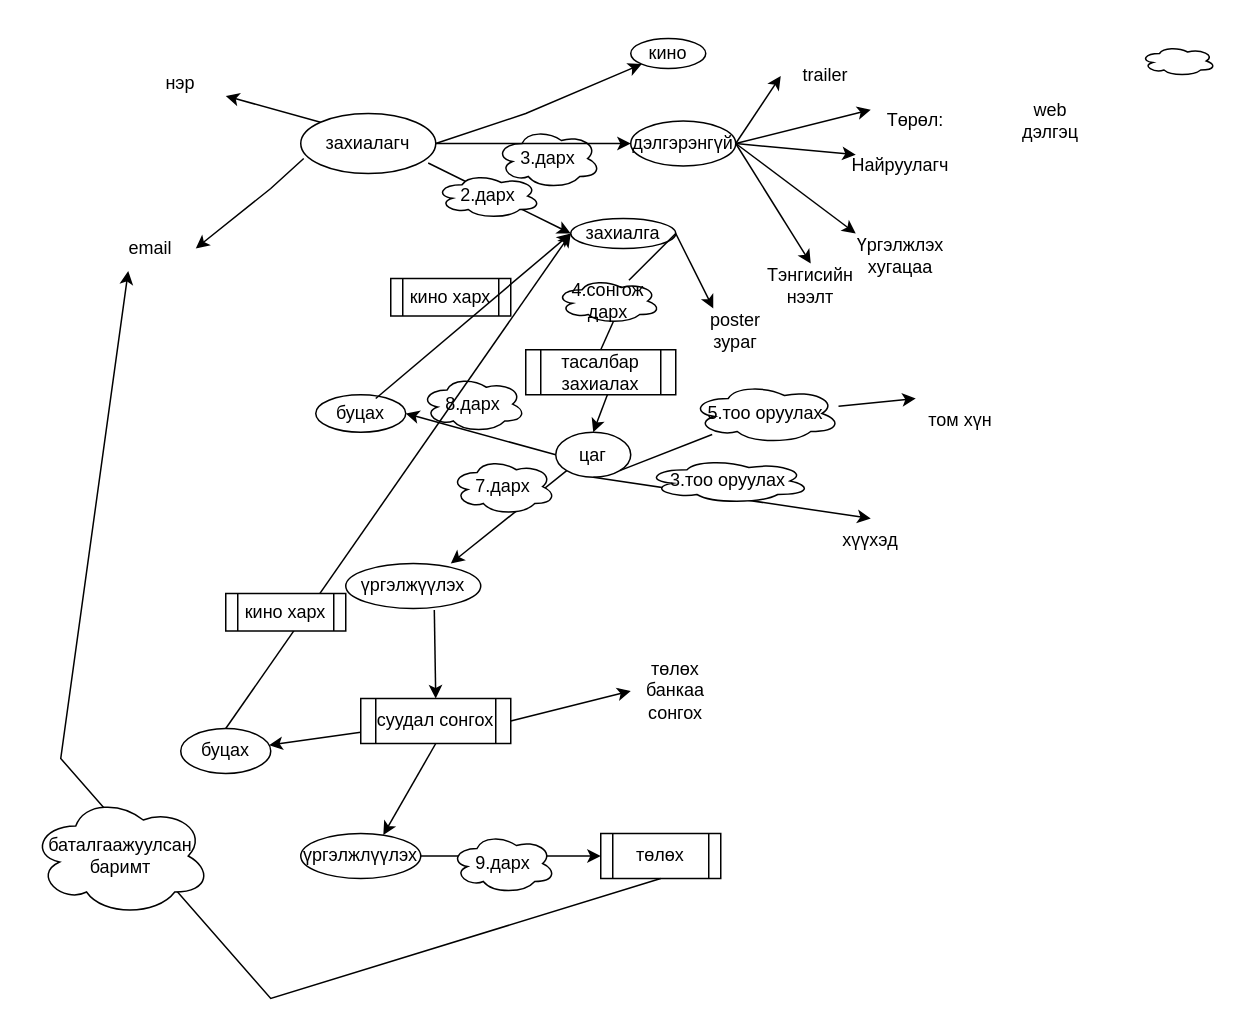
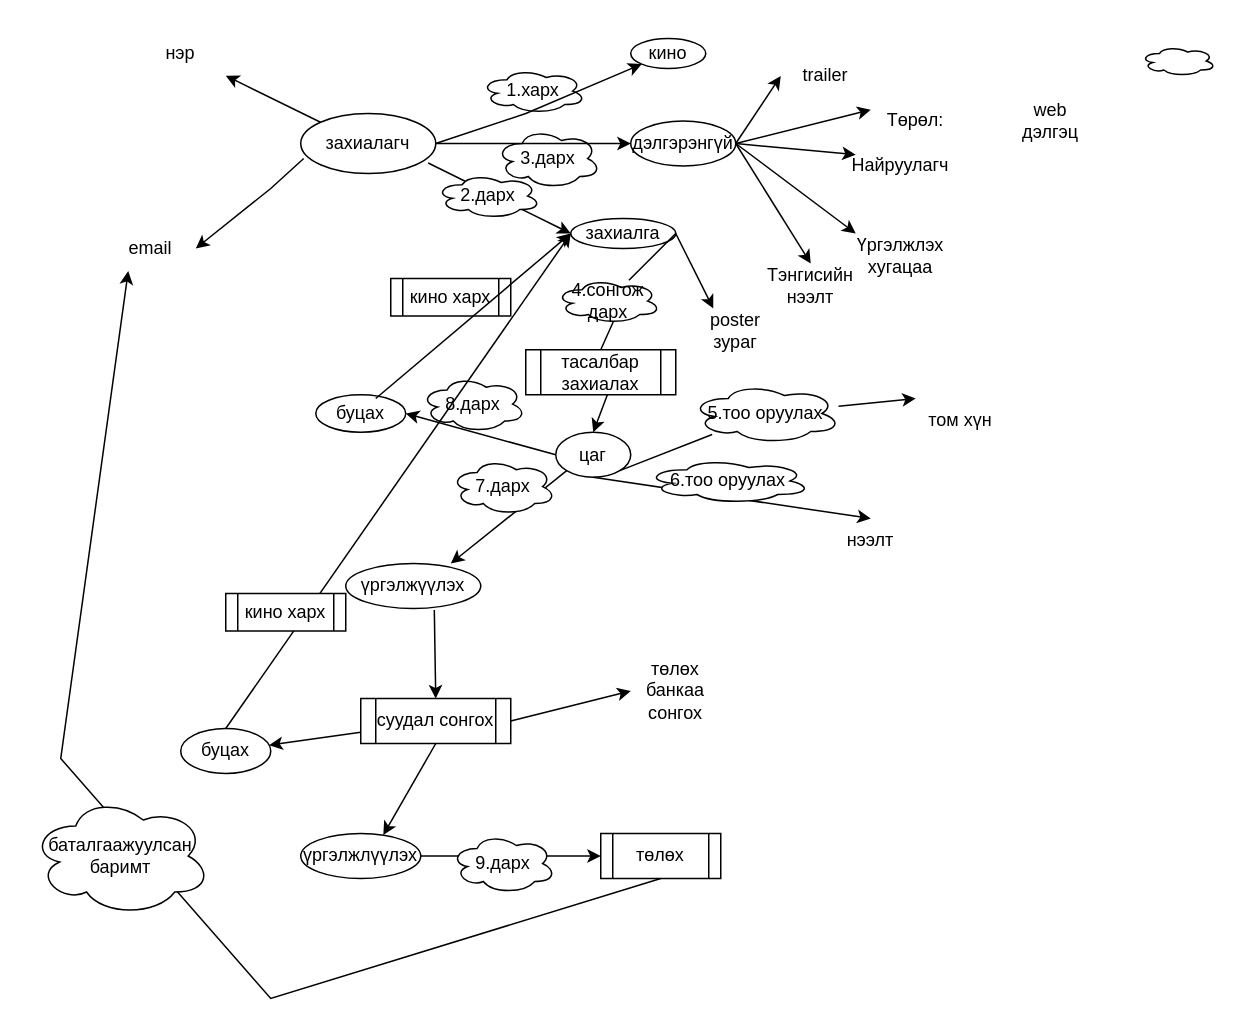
node "нэр": moved (181, 83) -> (181, 53)
node "1.харх": added
node "3.тоо оруулах": label "3.тоо оруулах" -> "6.тоо оруулах"
node "хүүхэд": label "хүүхэд" -> "нээлт"
